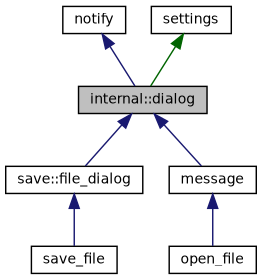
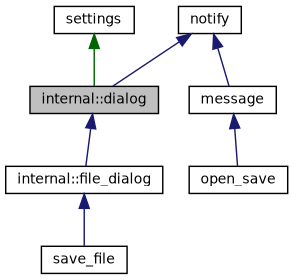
edge "message" -> "internal::dialog": now "message" -> "notify"
node "save::file_dialog": label "save::file_dialog" -> "internal::file_dialog"
node "open_file": label "open_file" -> "open_save"
